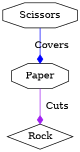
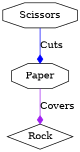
edge "Scissors" -> "Paper": label "Covers" -> "Cuts"
edge "Paper" -> "Rock": label "Cuts" -> "Covers"
